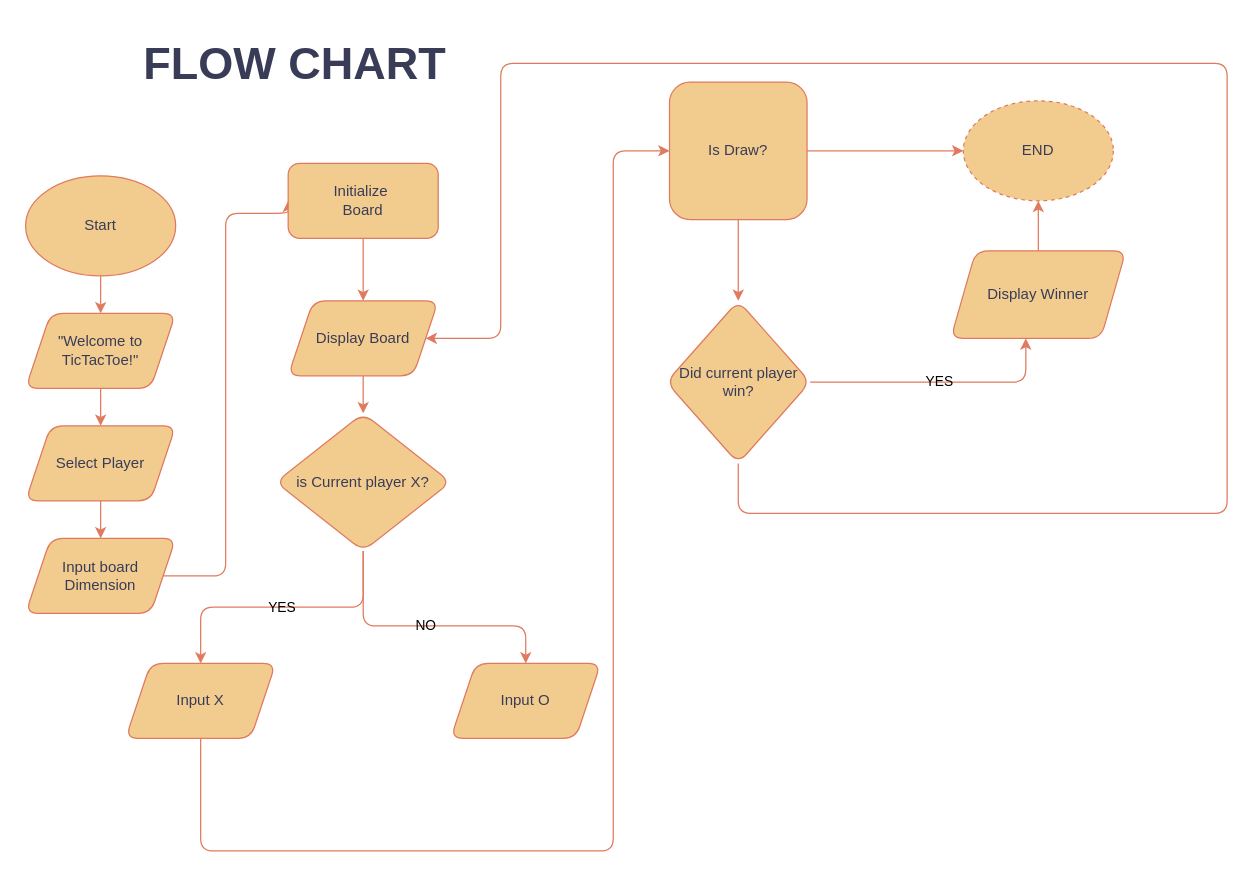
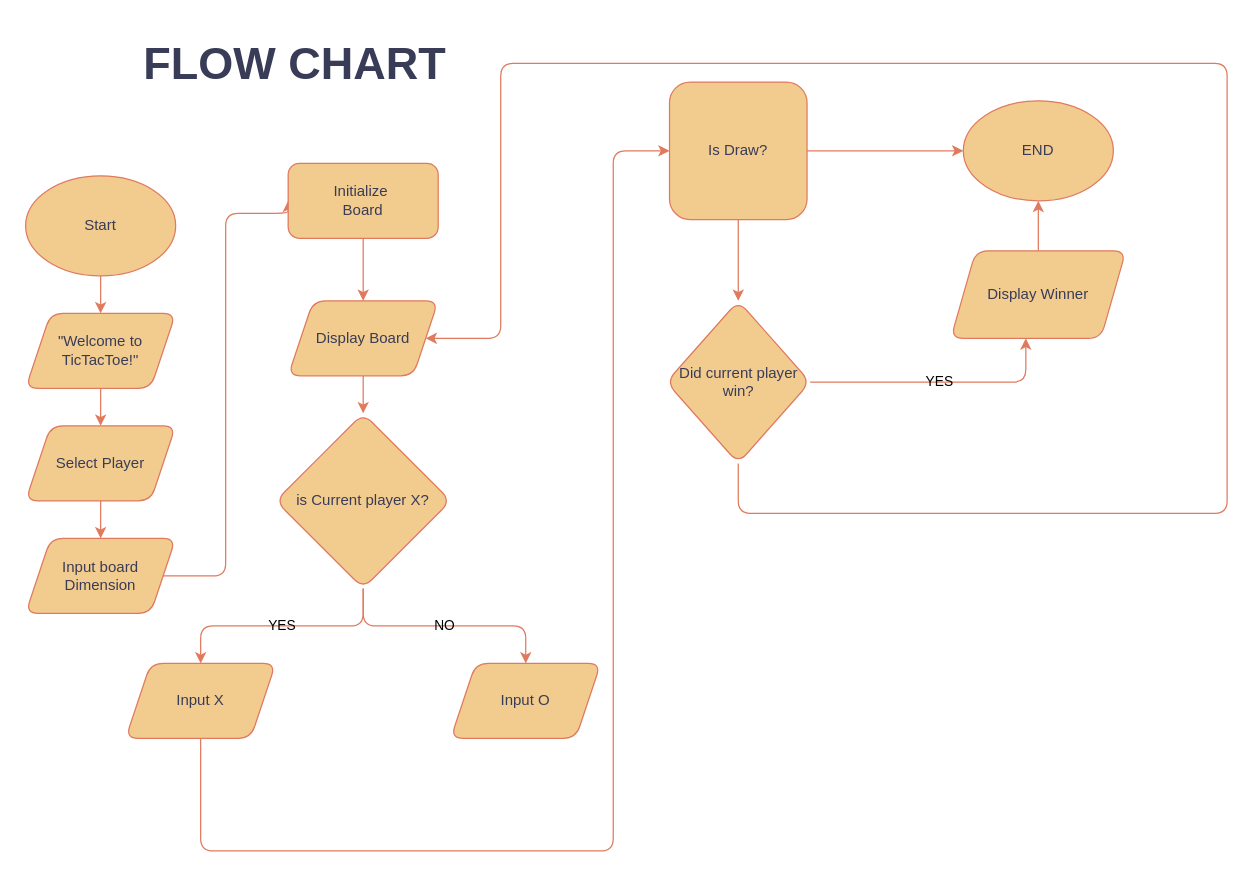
node "END": style dashed -> solid
node "is Current player X?": size 175x138 -> 175x175
